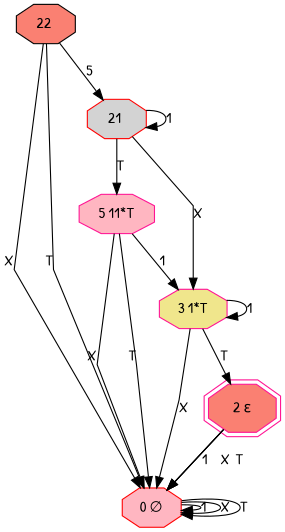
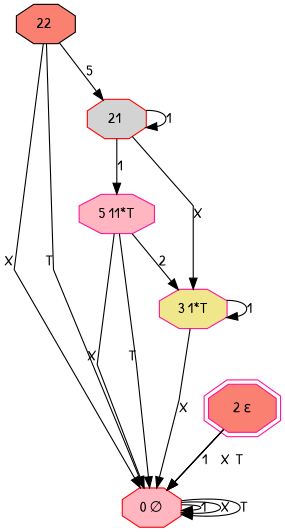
edge "21" -> "5 11*T": label "T" -> "1"
edge "5 11*T" -> "3 1*T": label "1" -> "2"
edge "3 1*T" -> "2 ε": removed, label "T"
